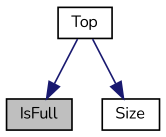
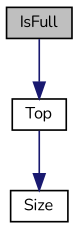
edge "Top" -> "IsFull": reversed
